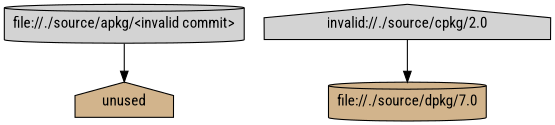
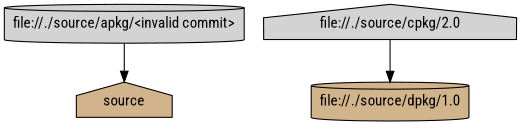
node "invalid://./source/cpkg/2.0": label "invalid://./source/cpkg/2.0" -> "file://./source/cpkg/2.0"
node "unused": label "unused" -> "source"
node "file://./source/dpkg/7.0": label "file://./source/dpkg/7.0" -> "file://./source/dpkg/1.0"
